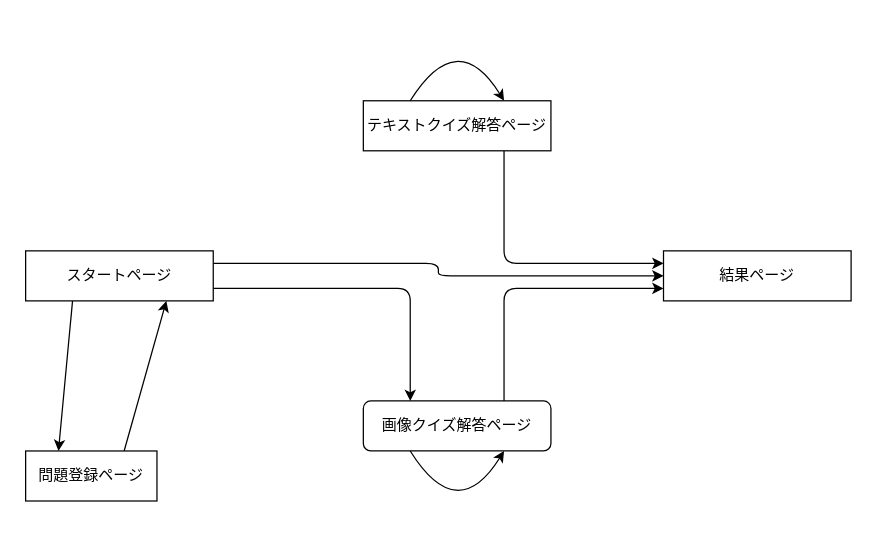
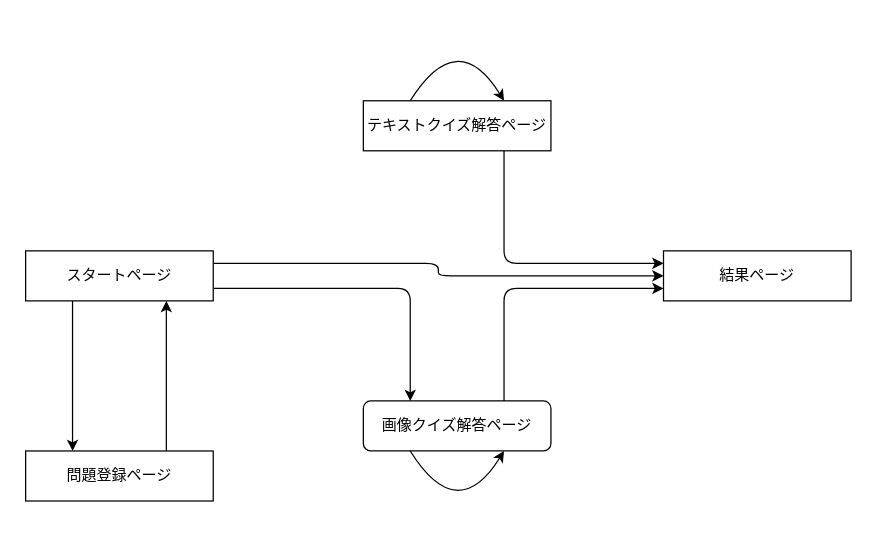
node "問題登録ページ": size 131x50 -> 188x50
